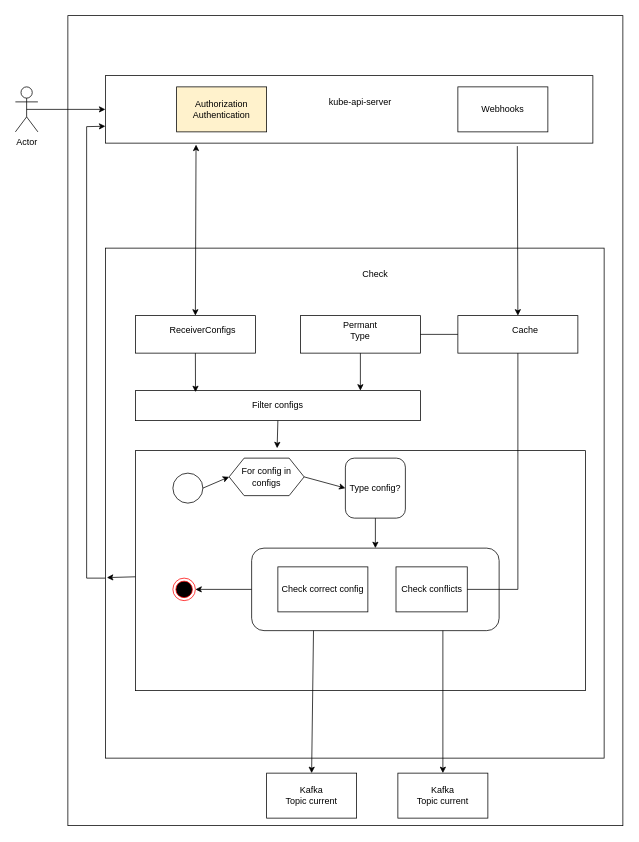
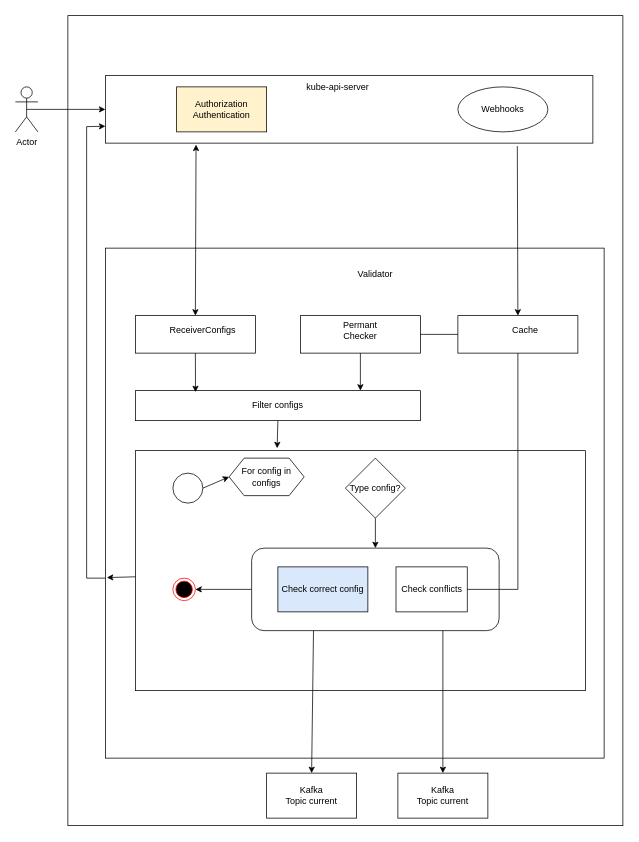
node "kube-api-server": moved (360, 102) -> (338, 87)
node "Webhooks": shape rectangle -> ellipse
node "Check": label "Check" -> "Validator"
node "Permant Type": label "Permant Type" -> "Permant Checker"
edge "For config in configs" -> "Type config?": removed
node "Type config?": shape rounded rectangle -> diamond
node "Check correct config": fillcolor #ffffff -> #dae8fc
